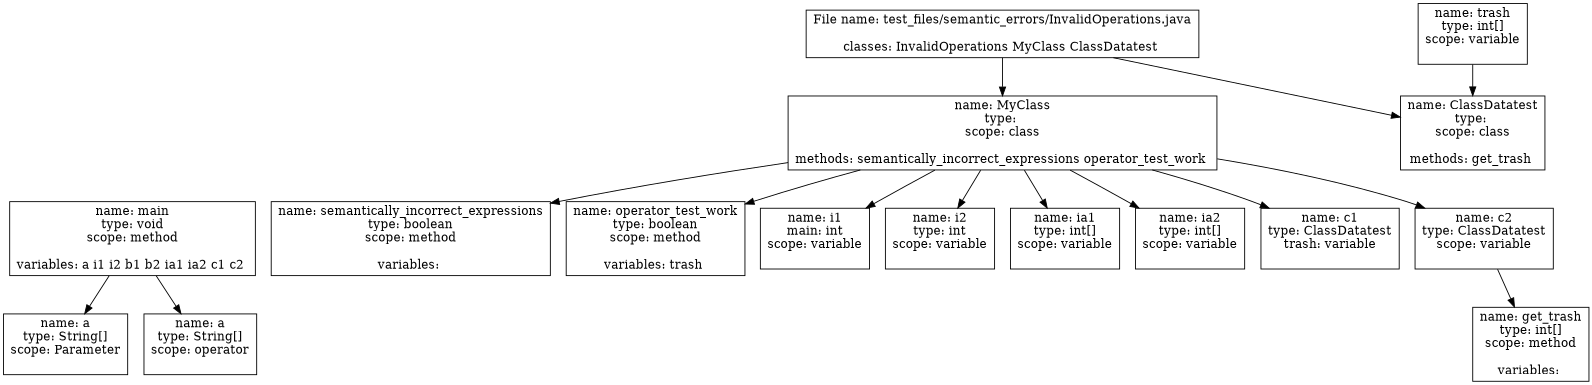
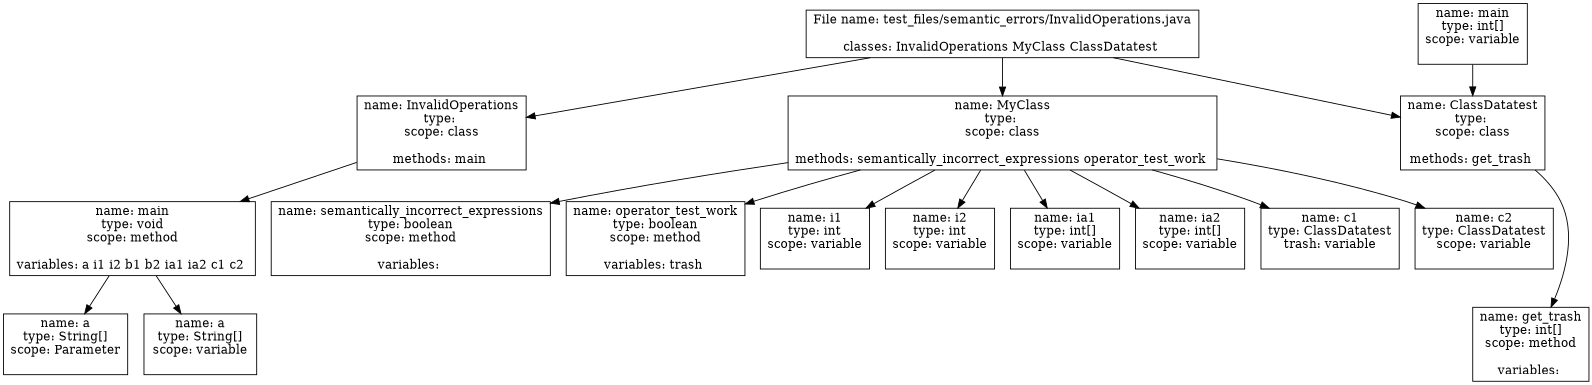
node "name: trash type: int[] scope: variable": label "name: trash type: int[] scope: variable" -> "name: main type: int[] scope: variable"
node "name: InvalidOperations type: scope: class methods: main": added
node "name: i1 main: int scope: variable": label "name: i1 main: int scope: variable" -> "name: i1 type: int scope: variable"
edge "name: c2 type: ClassDatatest scope: variable" -> "name: get_trash type: int[] scope: method variables:": now "name: ClassDatatest type: scope: class methods: get_trash" -> "name: get_trash type: int[] scope: method variables:"
node "name: a type: String[] scope: operator": label "name: a type: String[] scope: operator" -> "name: a type: String[] scope: variable"
